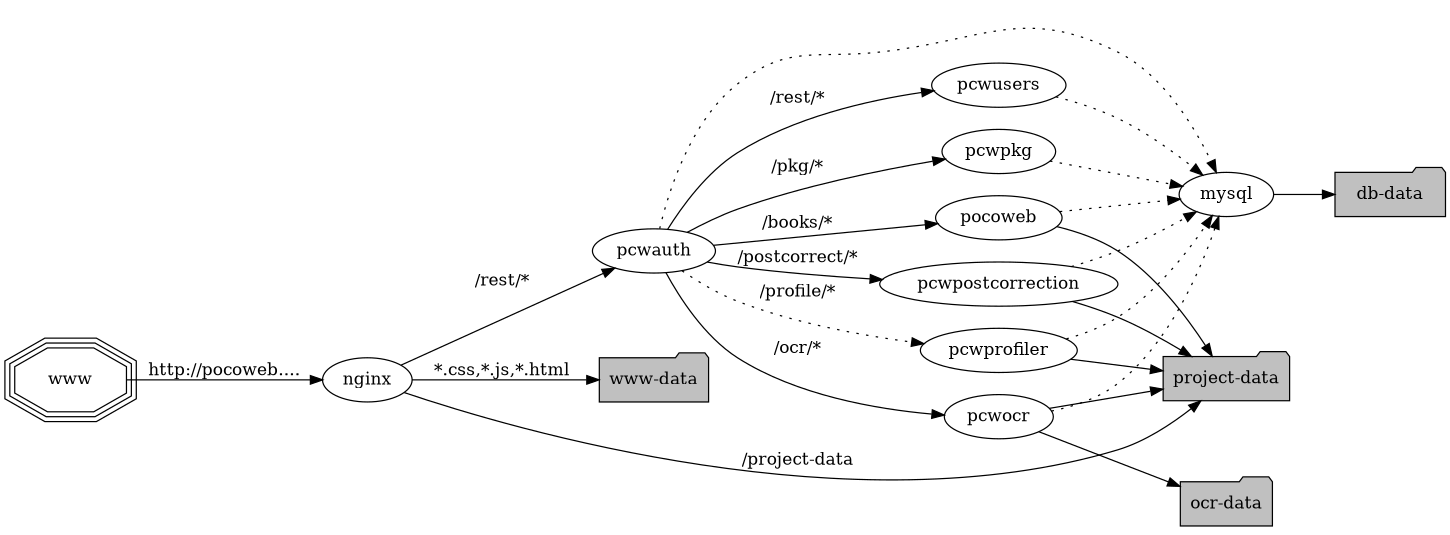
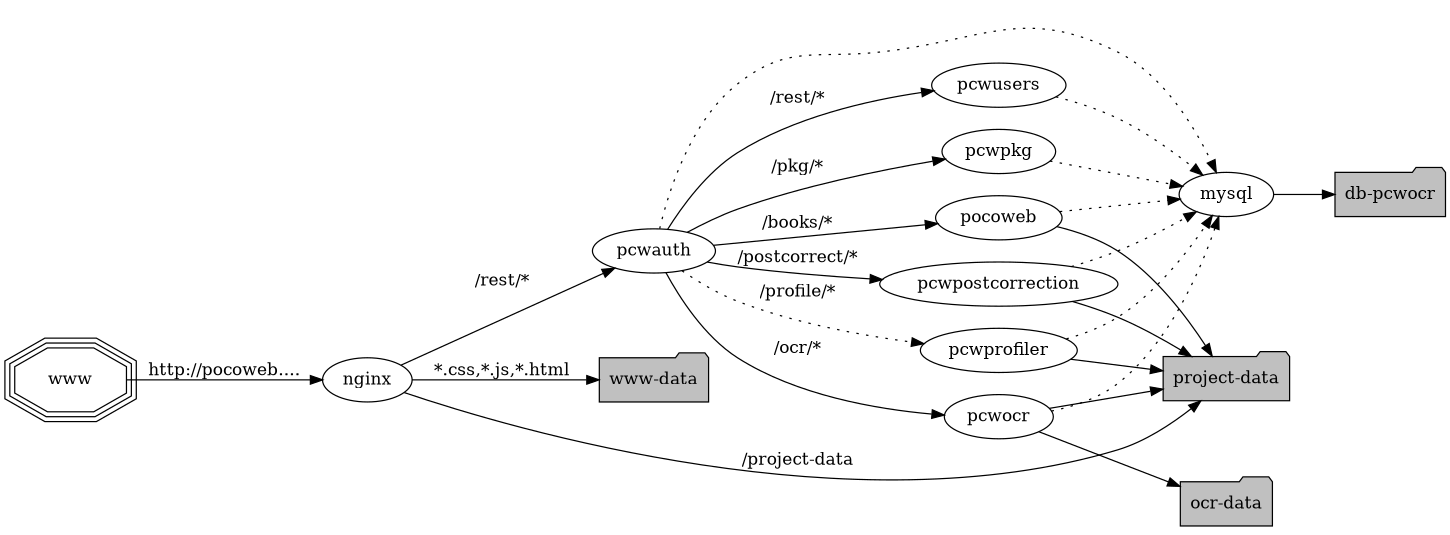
node "db-data": label "db-data" -> "db-pcwocr"
